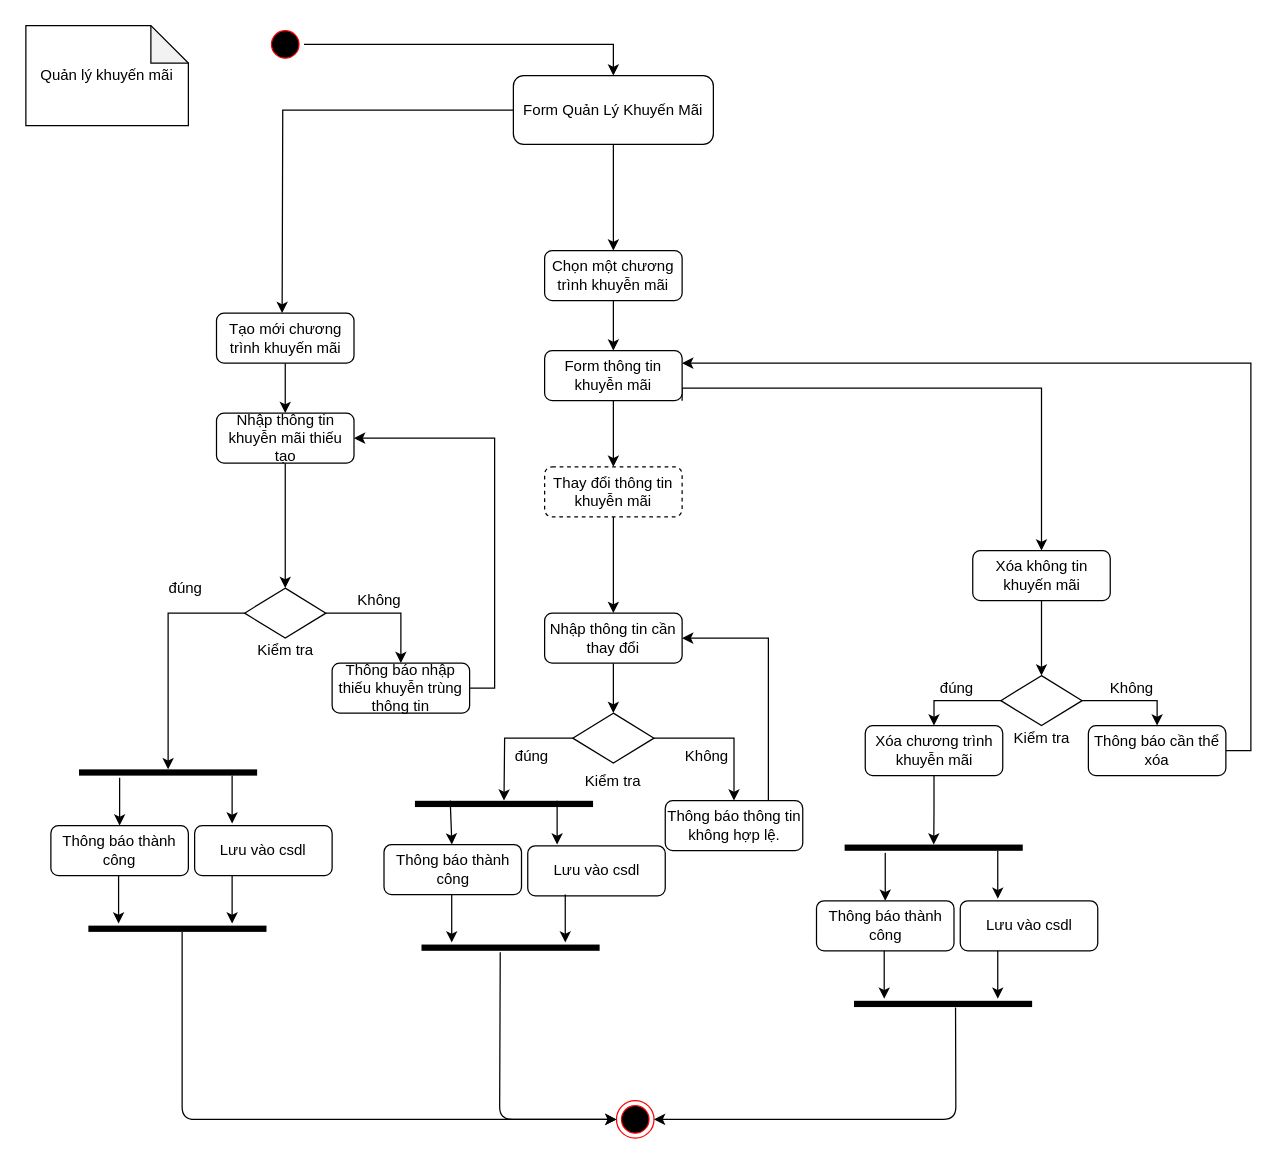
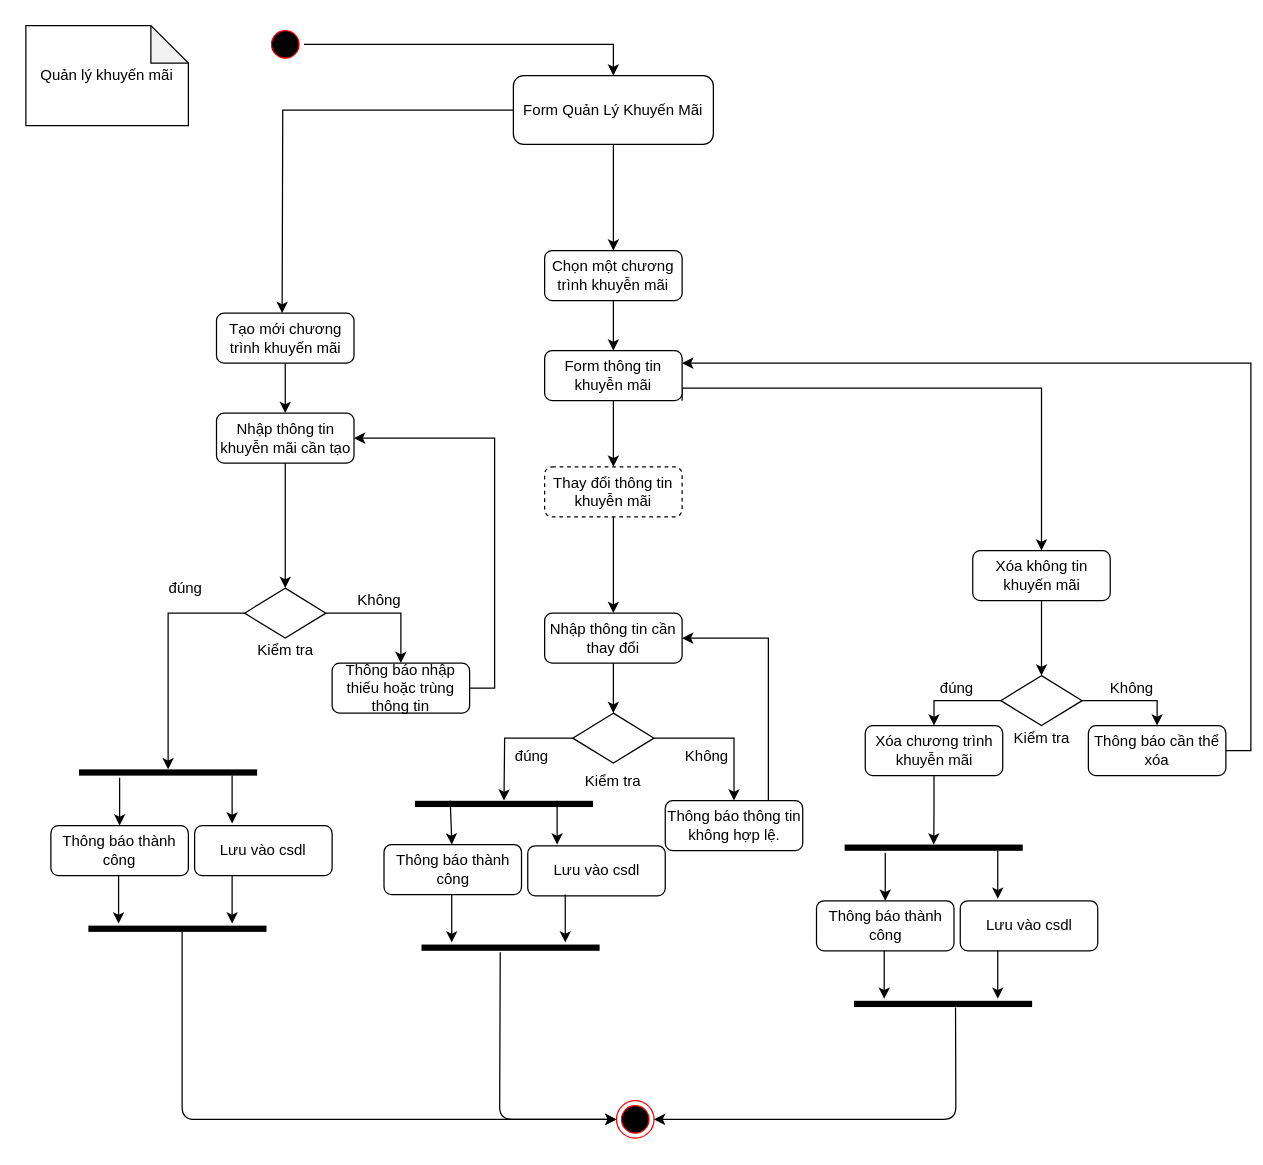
node "Nhập thông tin khuyễn mãi thiếu tạo": label "Nhập thông tin khuyễn mãi thiếu tạo" -> "Nhập thông tin khuyễn mãi cần tạo"
node "Thông báo nhập thiếu khuyễn trùng thông tin": label "Thông báo nhập thiếu khuyễn trùng thông tin" -> "Thông báo nhập thiếu hoặc trùng thông tin"
